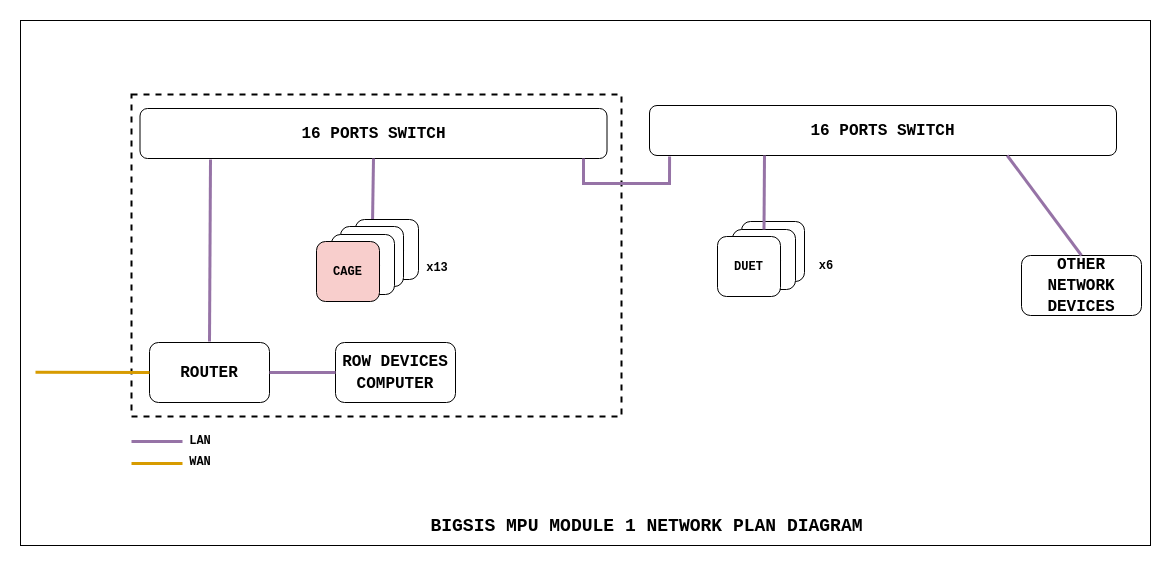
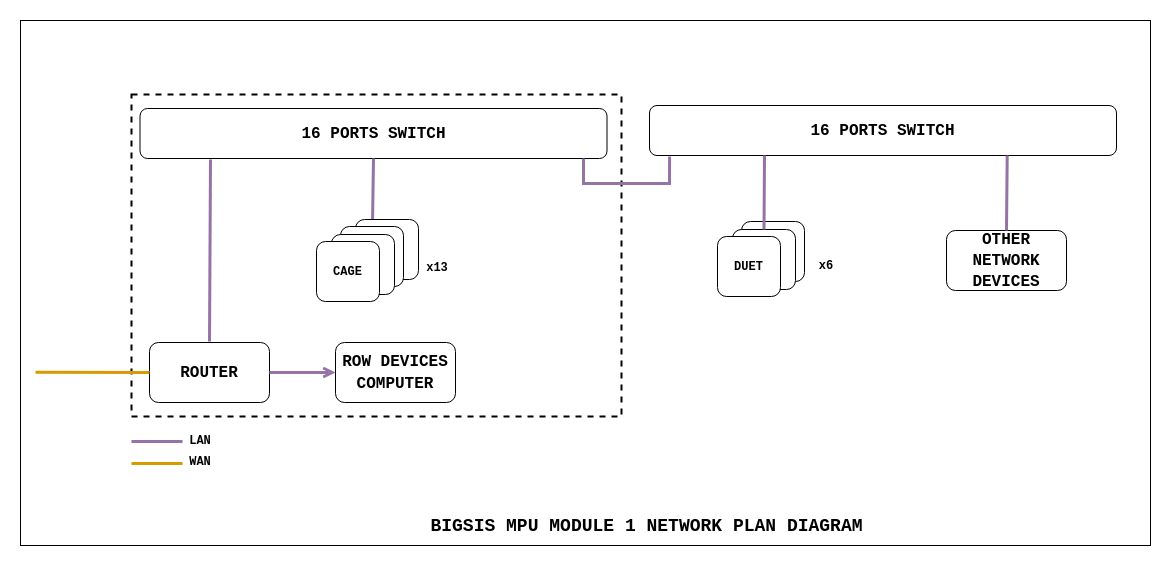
node "CAGE": fillcolor #f8cecc -> #ffffff
node "OTHER NETWORK DEVICES": moved (1082, 286) -> (1007, 261)
edge "ROUTER" -- "ROW DEVICES COMPUTER": arrowhead none -> open
